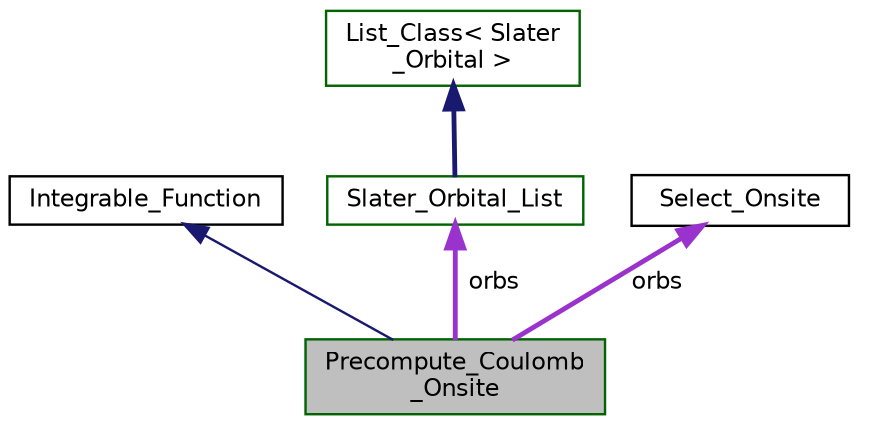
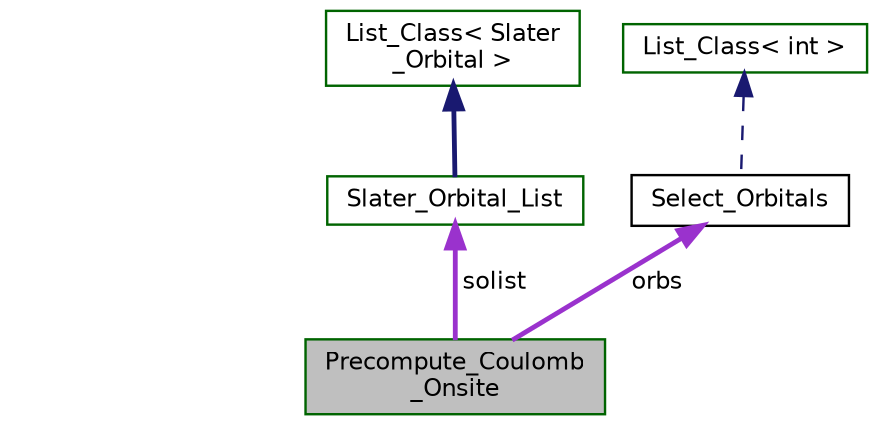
node "List_Class< int >": added
node "Integrable_Function": removed
node "Select_Onsite": label "Select_Onsite" -> "Select_Orbitals"
edge "Precompute_Coulomb _Onsite" -> "Slater_Orbital_List": label " orbs" -> " solist"
